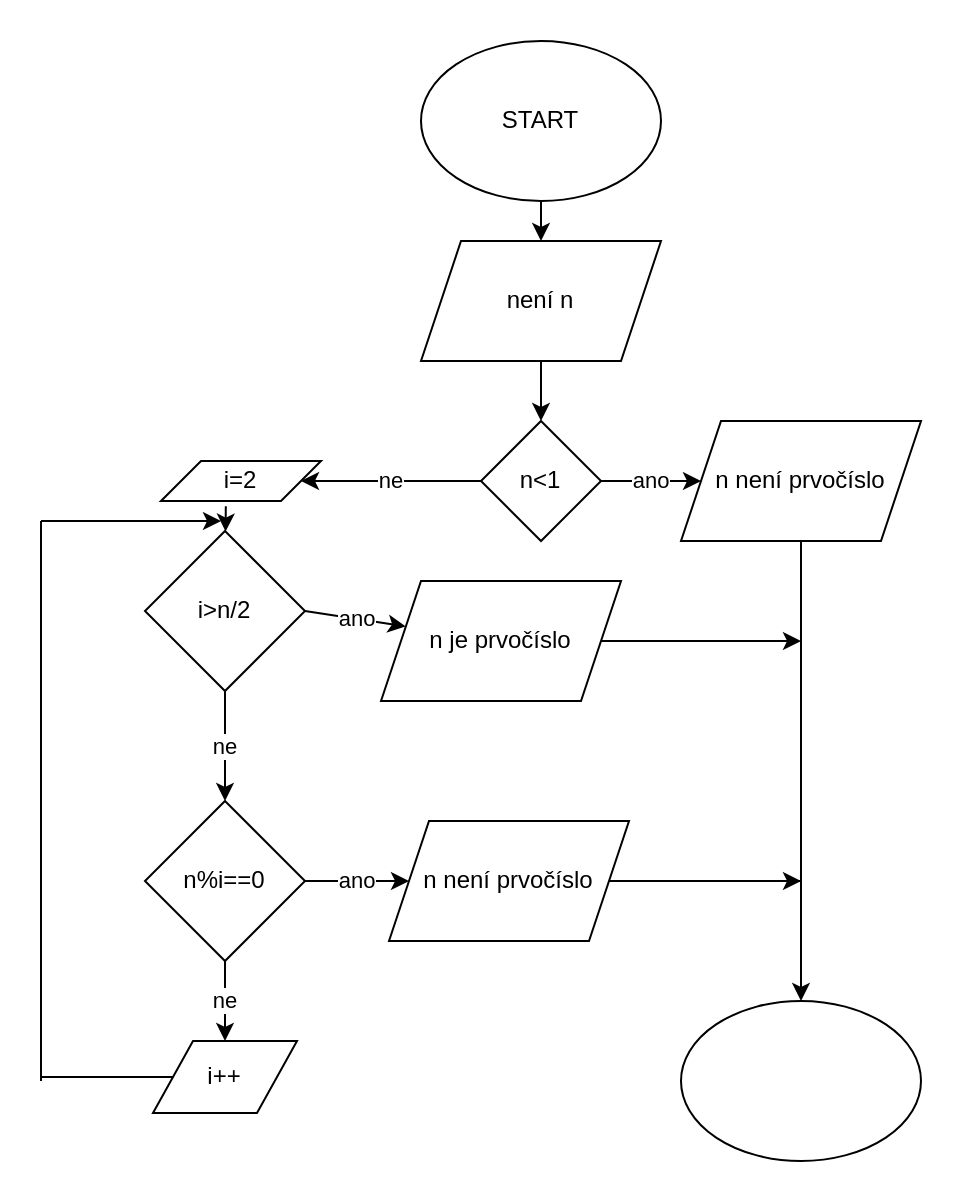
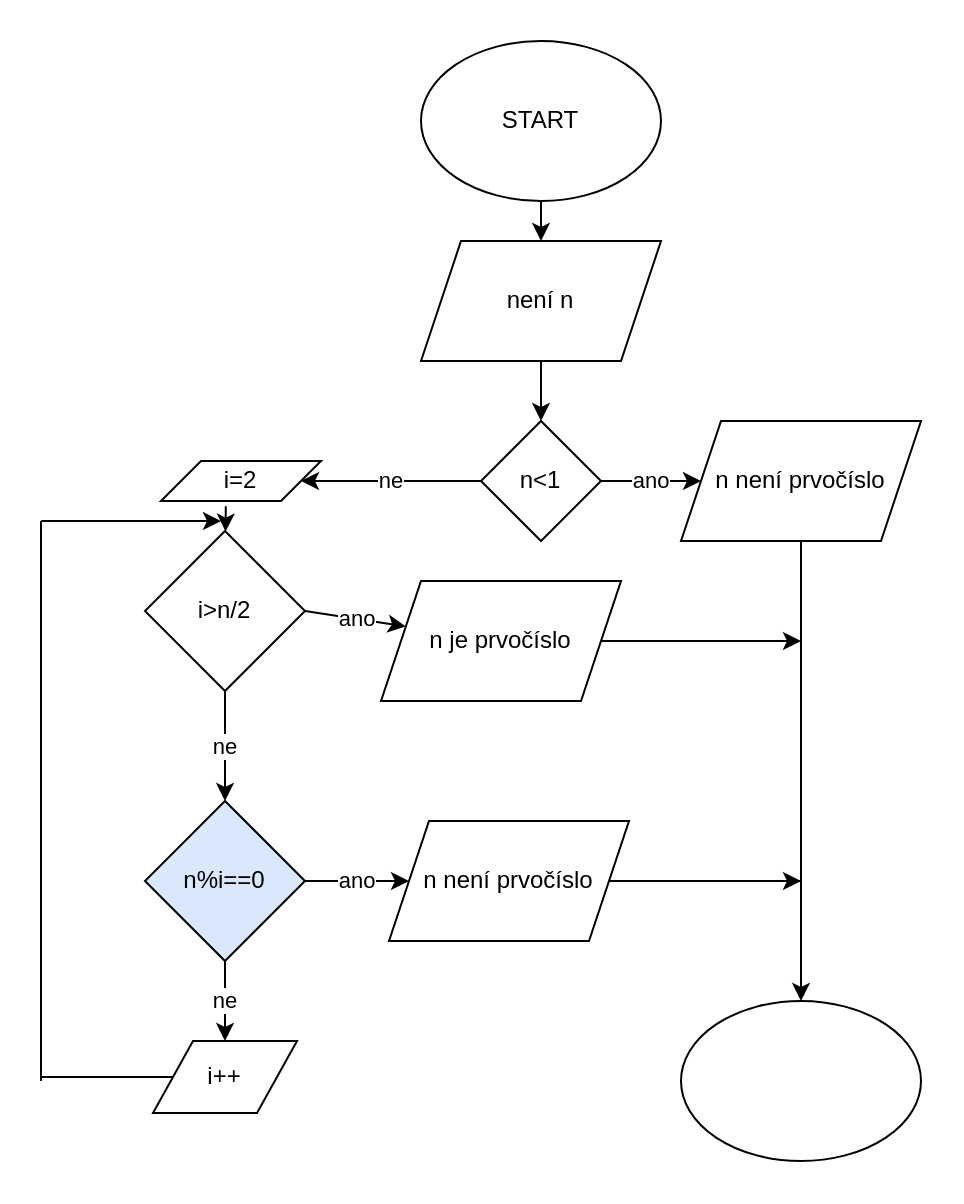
node "n%i==0": fillcolor #ffffff -> #dae8fc
